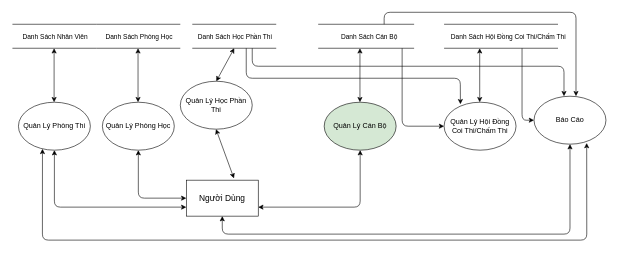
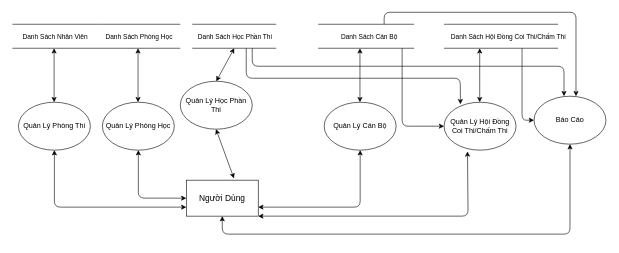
node "Quản Lý Cán Bộ": fillcolor #d5e8d4 -> #ffffff
edge "Quản Lý Hội Đồng Coi Thi/Chấm Thi" -- "Người Dùng": added
edge "Báo Cáo" -- "Quản Lý Phòng Thi": removed
